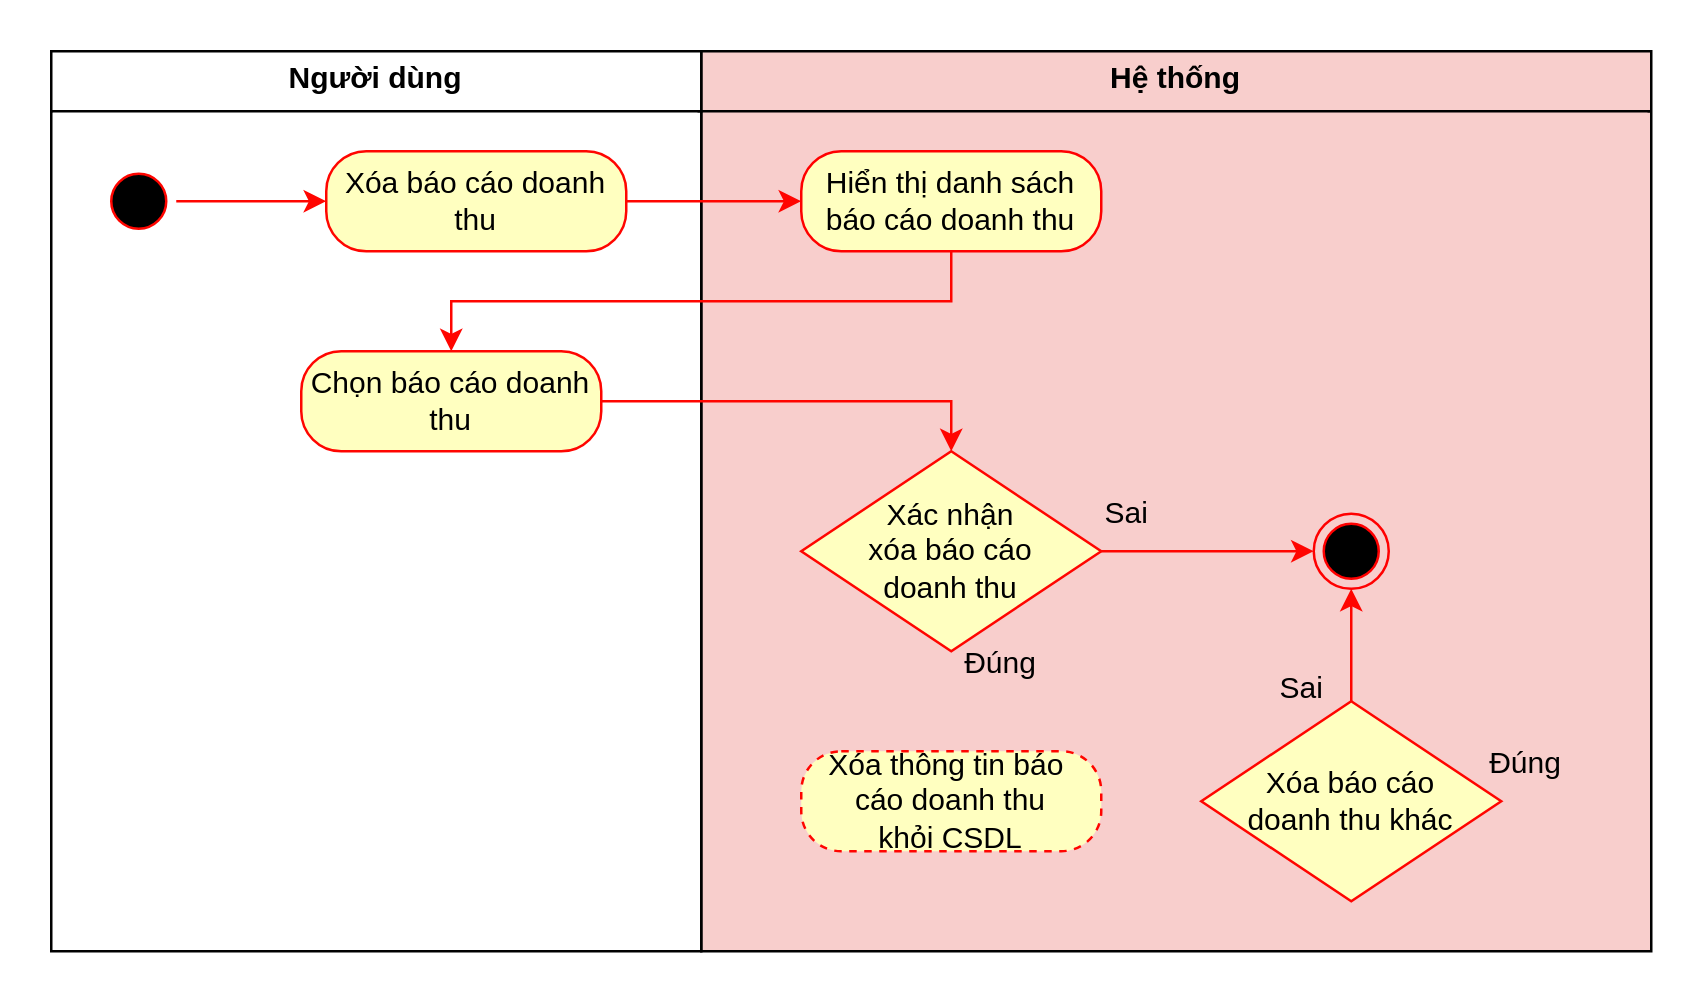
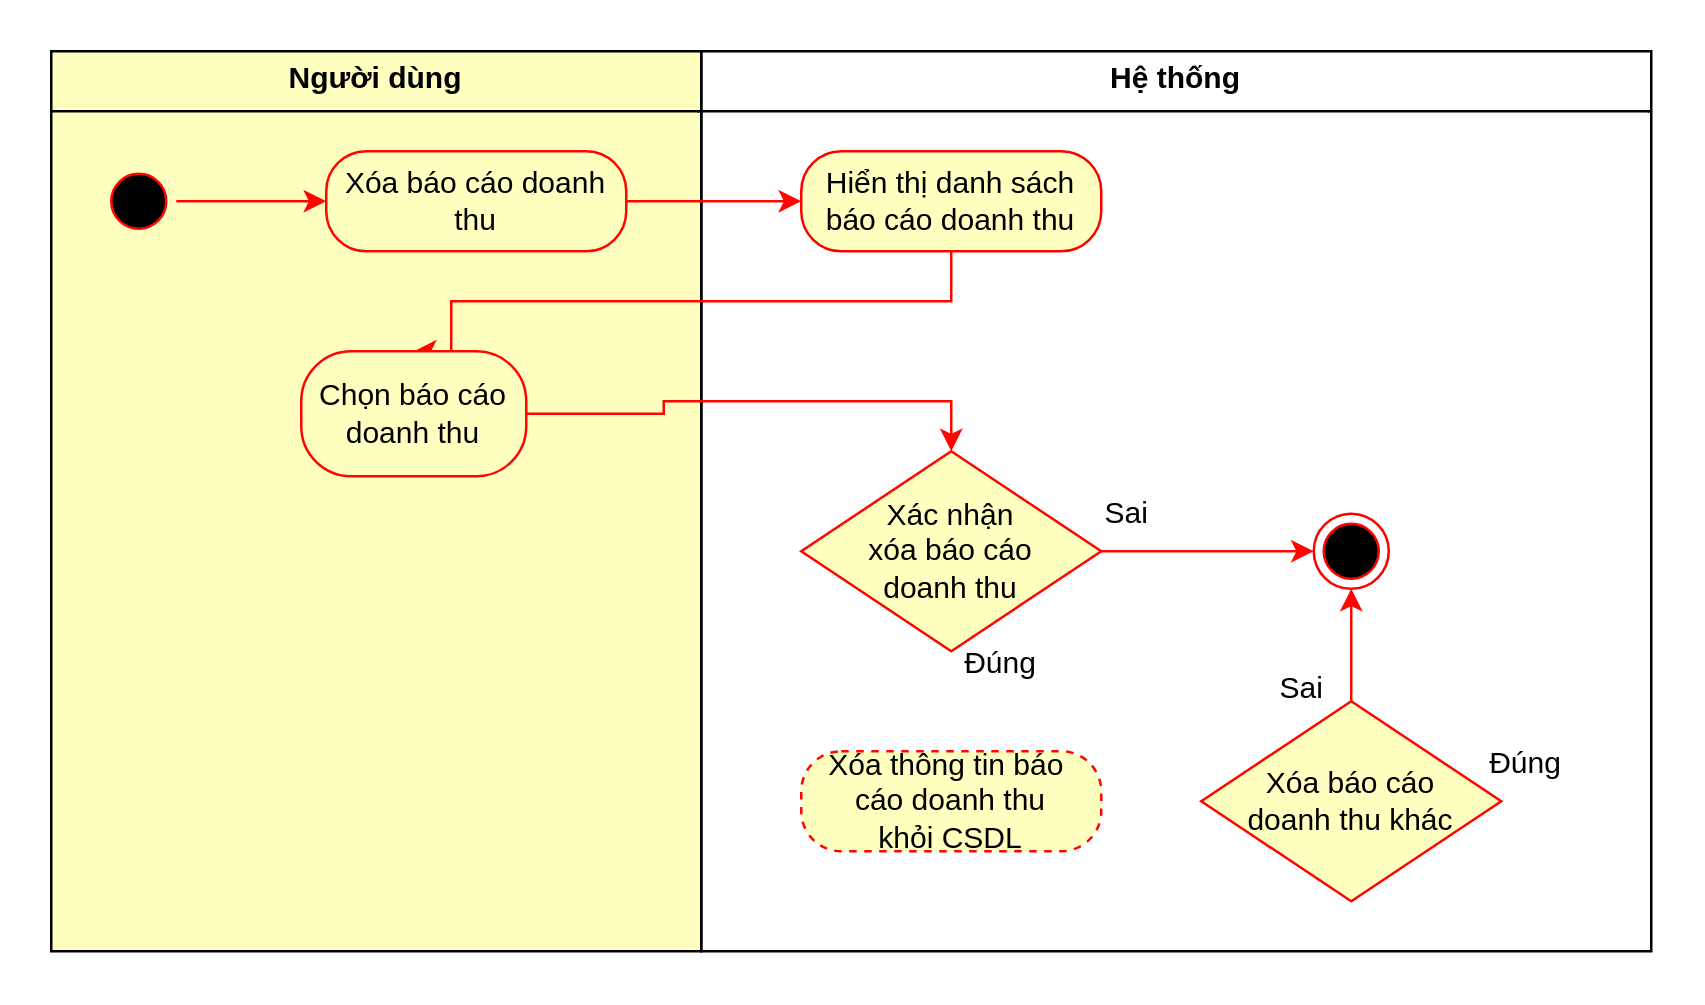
node "Chọn báo cáo doanh thu": size 300x100 -> 225x125
node "Người dùng": fillcolor #ffffff -> #ffffc0
node "Hệ thống": fillcolor #f8cecc -> #ffffff
